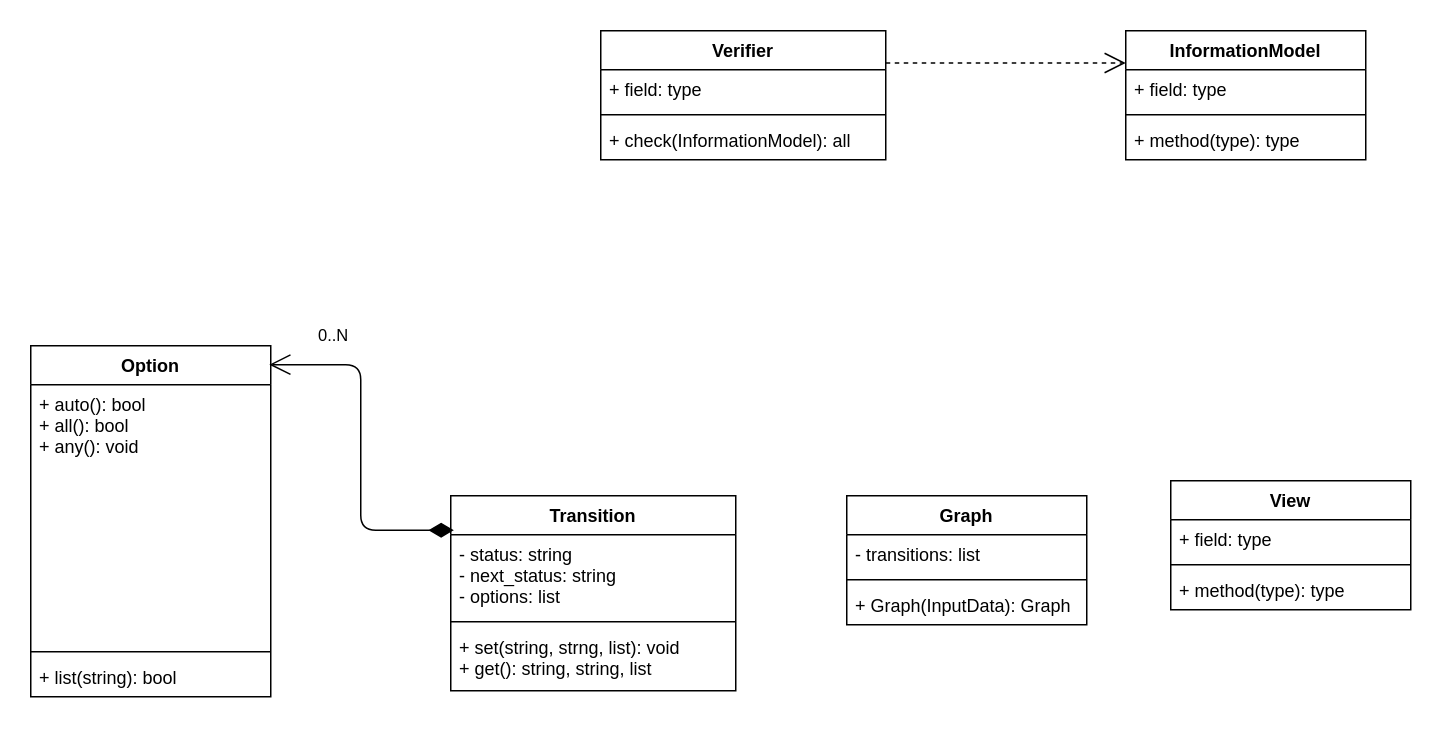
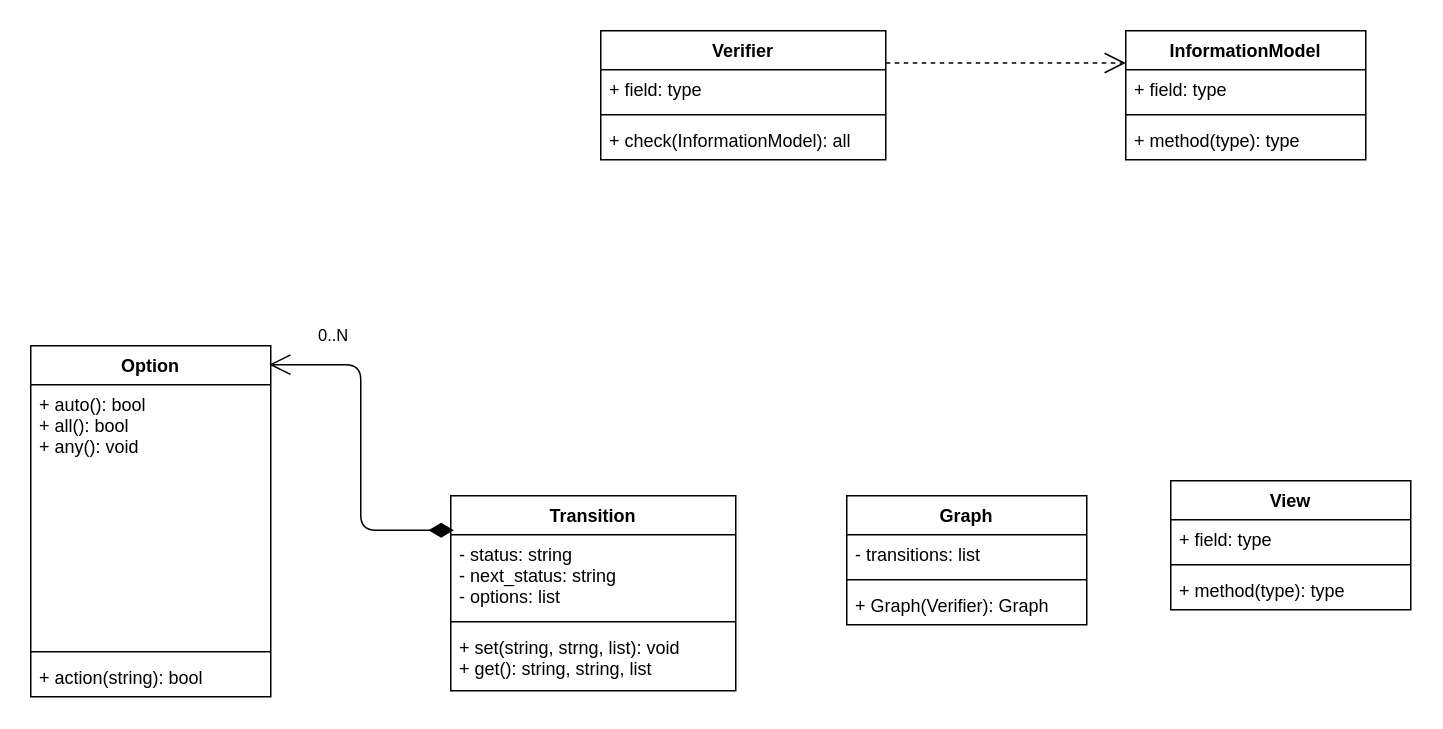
node "+ Graph(InputData): Graph": label "+ Graph(InputData): Graph" -> "+ Graph(Verifier): Graph"
node "+ list(string): bool": label "+ list(string): bool" -> "+ action(string): bool"
